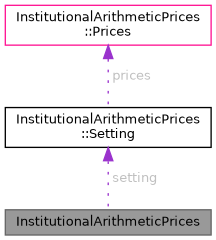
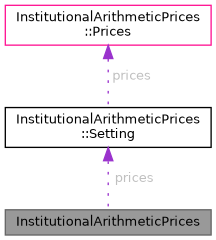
edge "InstitutionalArithmeticPrices" -> "InstitutionalArithmeticPrices ::Setting": label " setting" -> " prices"
